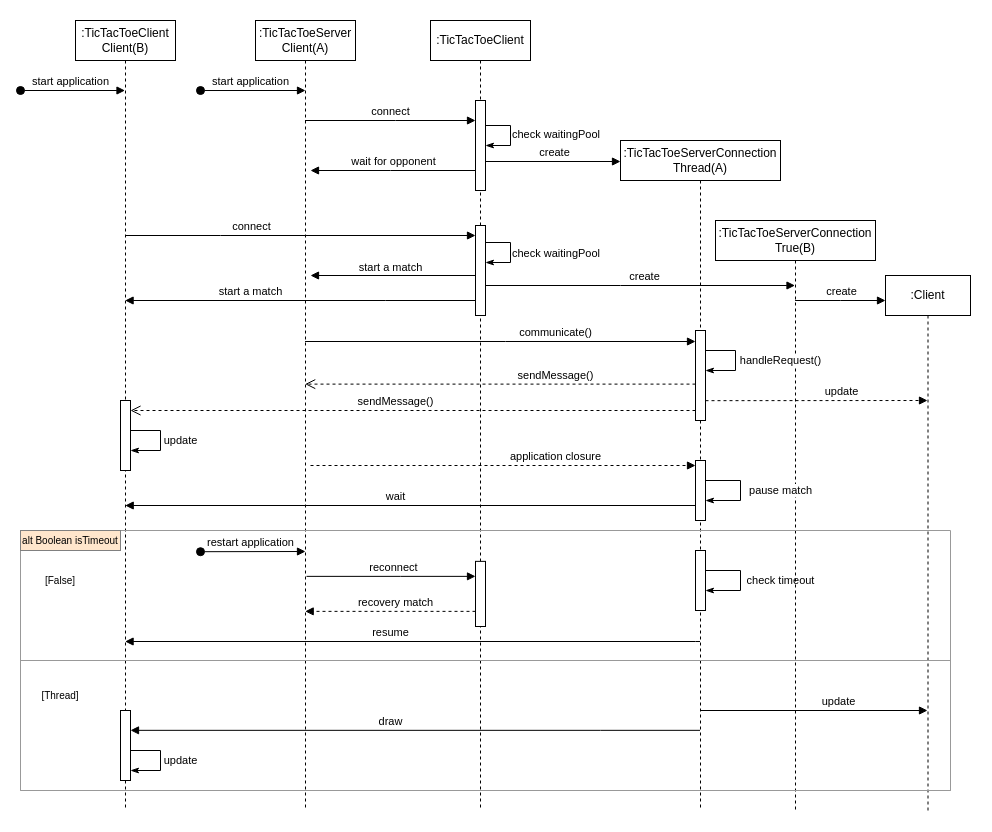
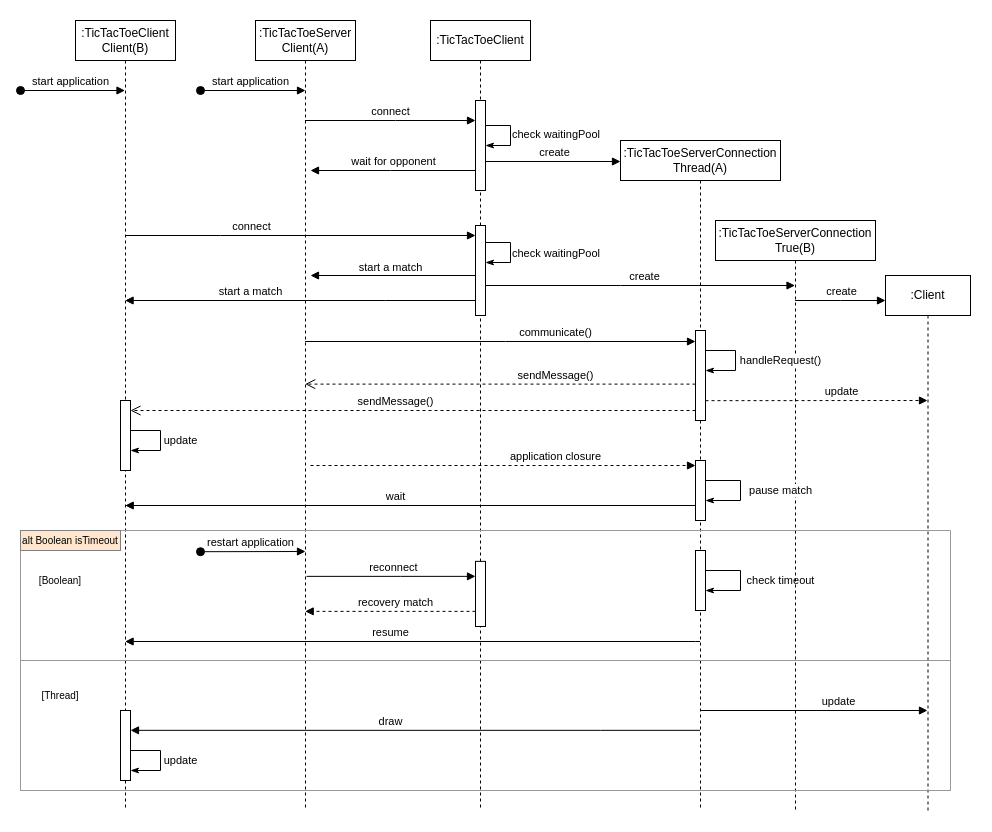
node "[False]": label "[False]" -> "[Boolean]"
